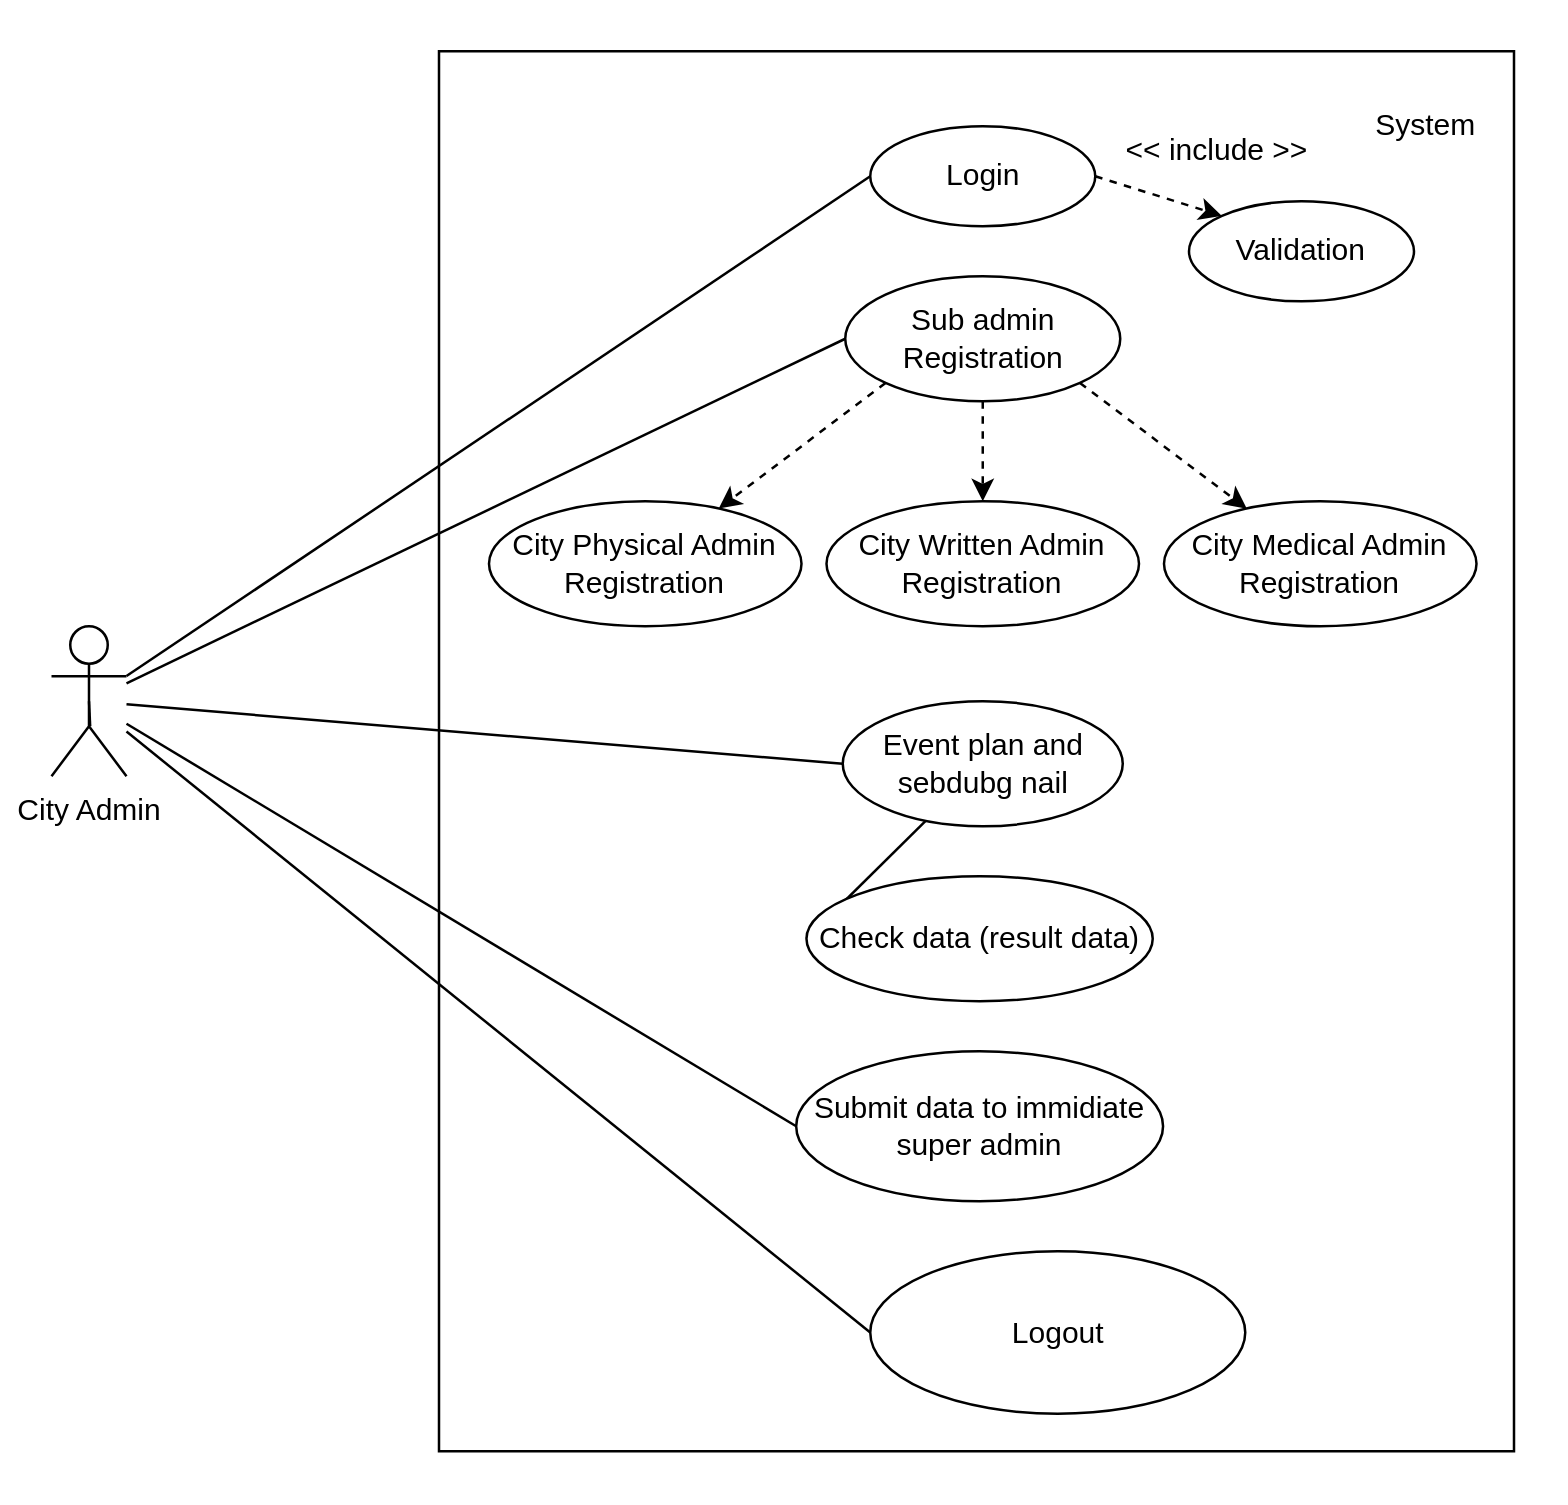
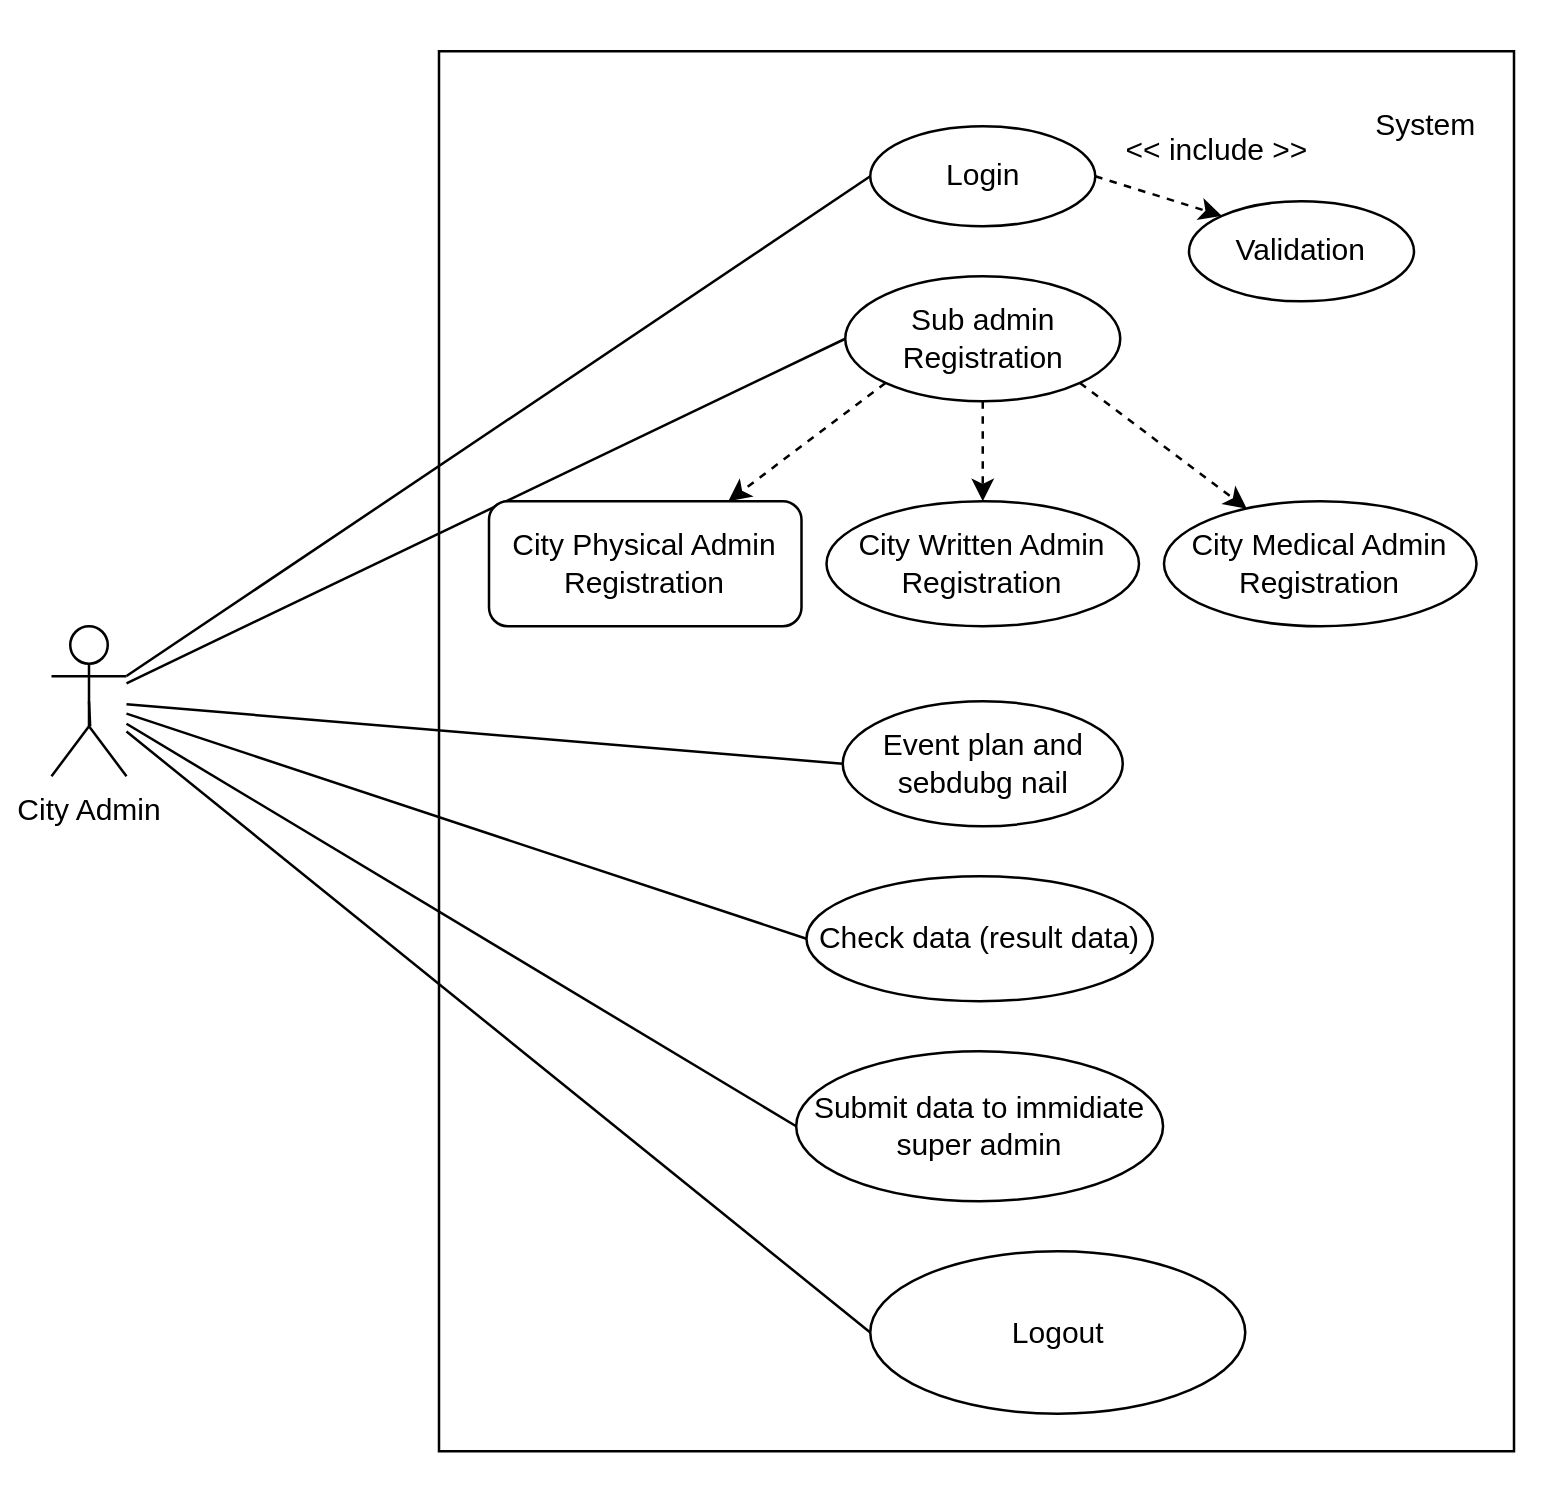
node "City Physical Admin Registration": shape ellipse -> rounded rectangle
edge "Event plan and sebdubg nail" -- "Check data (result data)": now "City Admin" -- "Check data (result data)"
